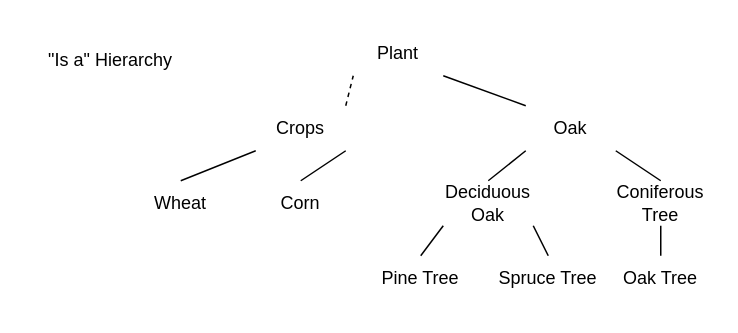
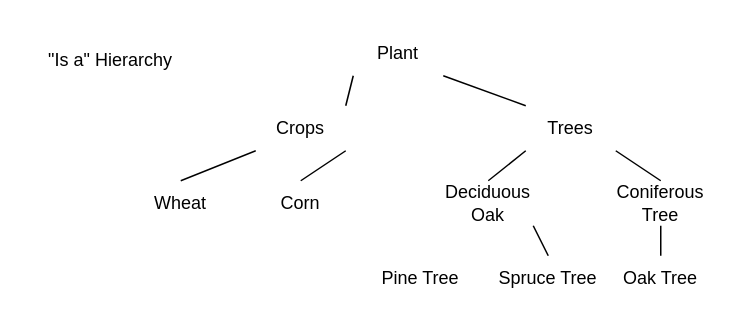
edge "Plant" -- "Crops": style dashed -> solid
node "Oak": label "Oak" -> "Trees"
edge "Deciduous Oak" -- "Pine Tree": removed
